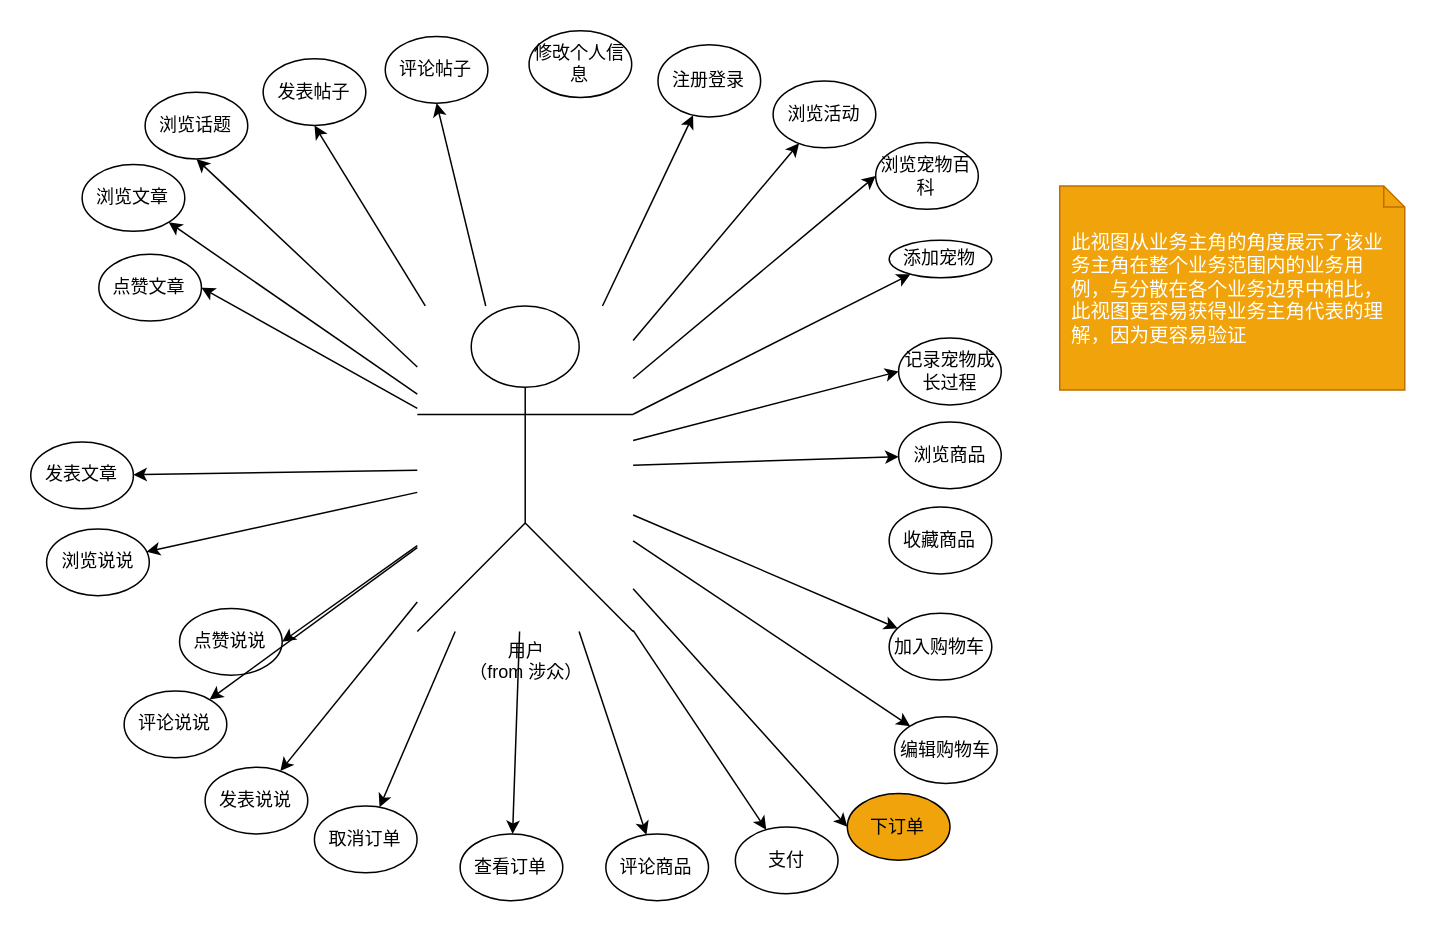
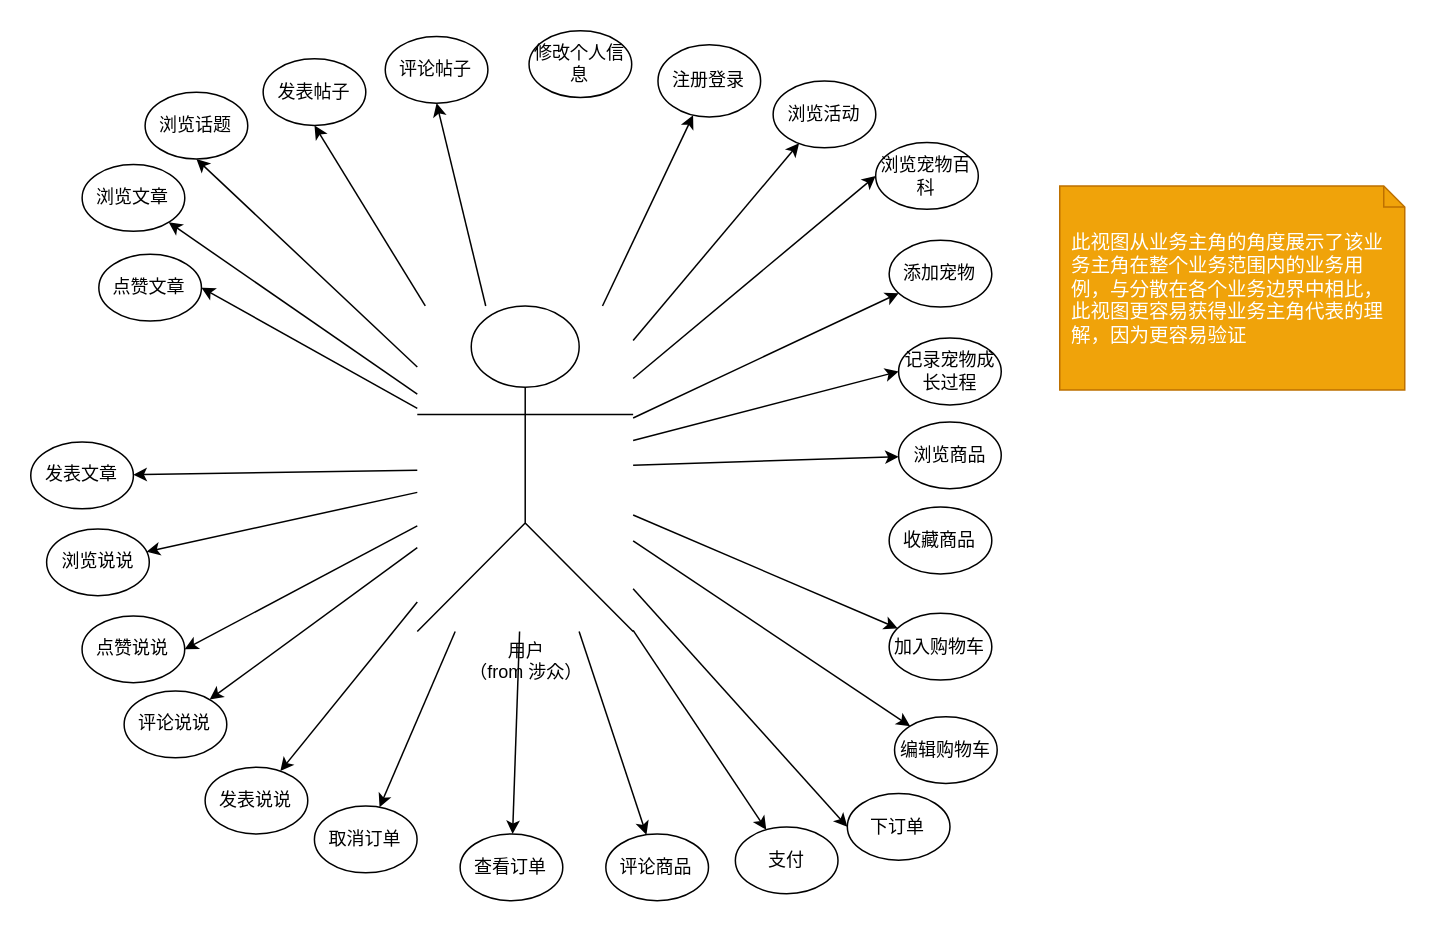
node "添加宠物": size 103x38 -> 103x67
node "点赞说说": moved (231, 642) -> (133, 649)
node "下订单": fillcolor #f0a30a -> #ffffff
